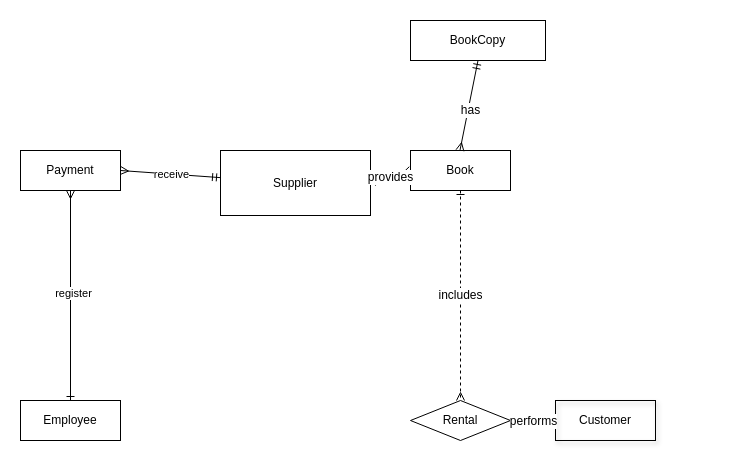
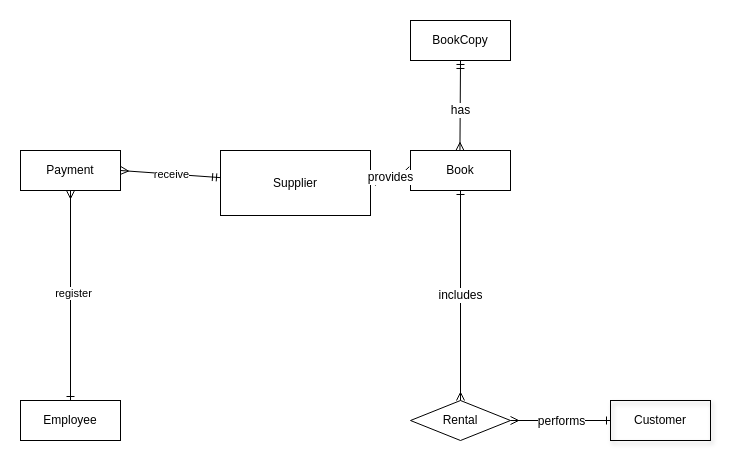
node "BookCopy": size 135x40 -> 100x40
edge "Book" -- "Rental": style dashed -> solid
node "Customer": moved (606, 421) -> (661, 421)
